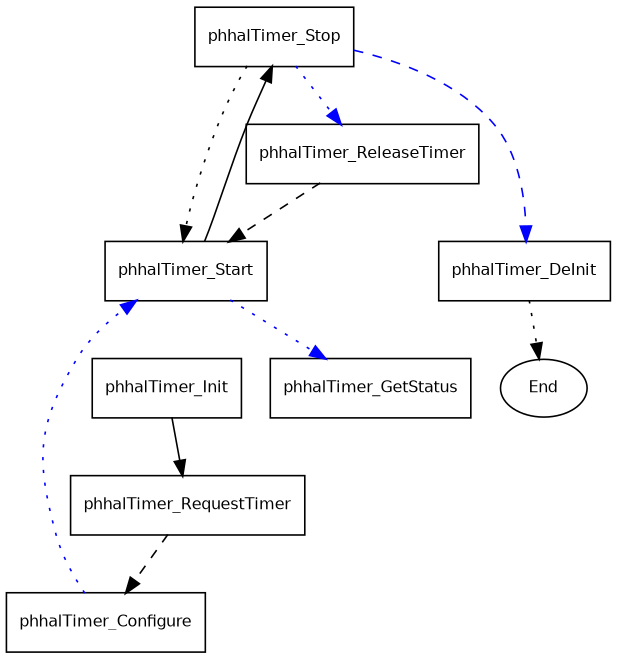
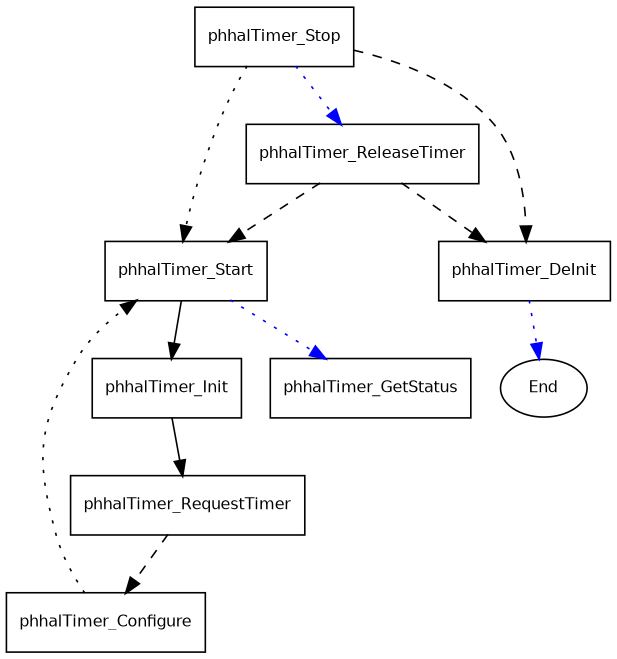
edge "phhalTimer_Stop" -> "phhalTimer_DeInit": color blue -> black
edge "phhalTimer_Start" -> "phhalTimer_Stop": now "phhalTimer_Start" -> "phhalTimer_Init"
edge "phhalTimer_ReleaseTimer" -> "phhalTimer_DeInit": added
edge "phhalTimer_DeInit" -> "End": color black -> blue
edge "phhalTimer_Configure" -> "phhalTimer_Start": color blue -> black
